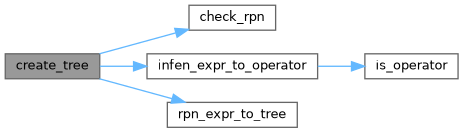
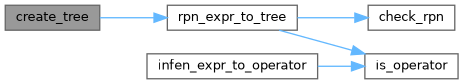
edge "rpn_expr_to_tree" -> "is_operator": added
edge "create_tree" -> "check_rpn": now "rpn_expr_to_tree" -> "check_rpn"
edge "create_tree" -> "infen_expr_to_operator": removed
